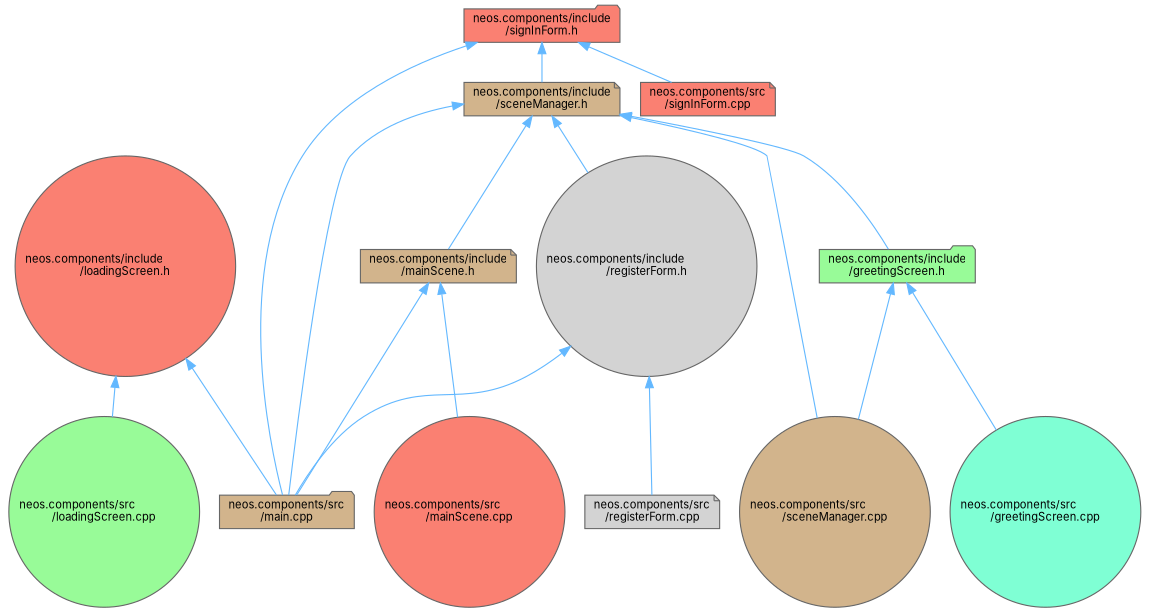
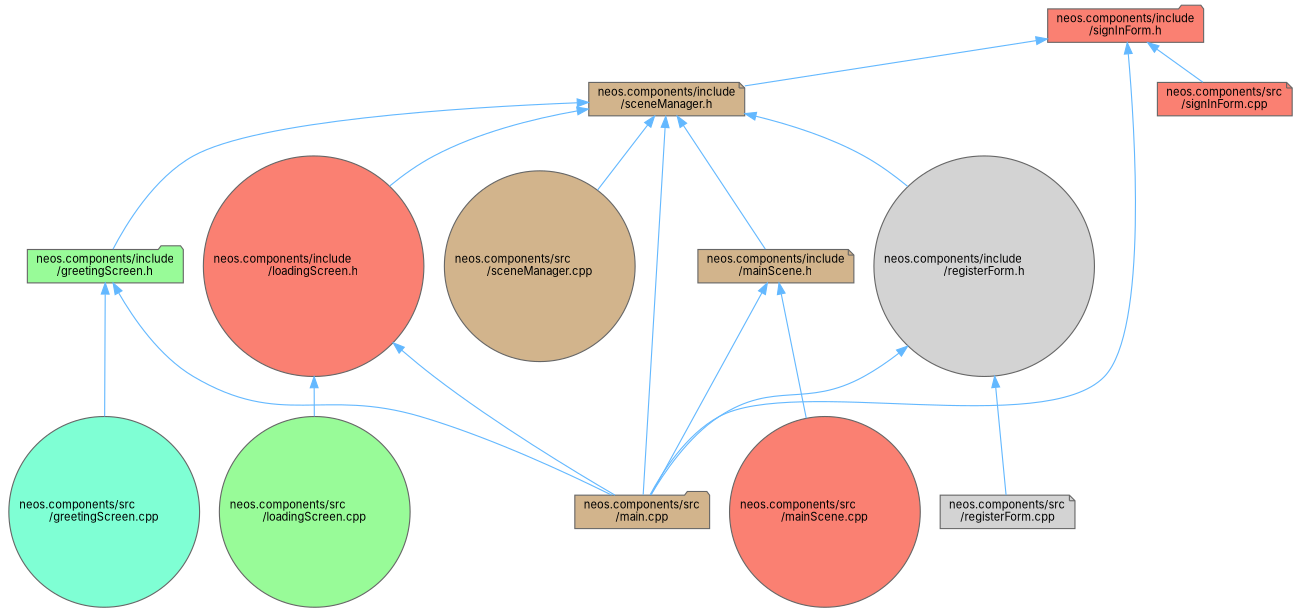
edge "neos.components/include /loadingScreen.h" -> "neos.components/include /sceneManager.h": added
edge "neos.components/src /sceneManager.cpp" -> "neos.components/include /greetingScreen.h": now "neos.components/src /main.cpp" -> "neos.components/include /greetingScreen.h"
